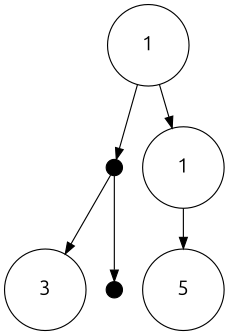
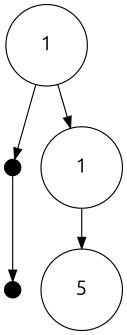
node "3": removed
